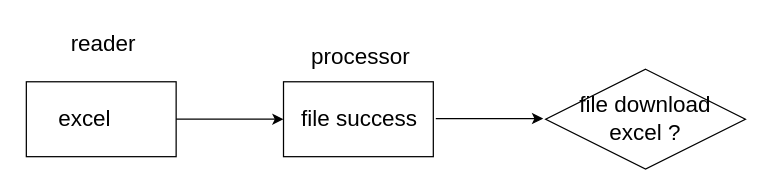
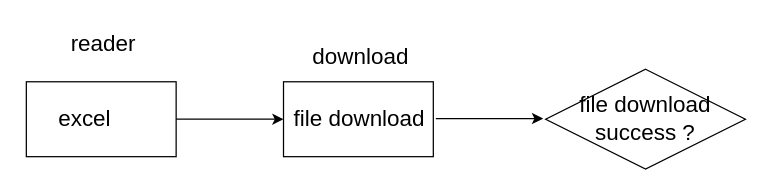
node "processor": label "processor" -> "download"
node "file success": label "file success" -> "file download"
node "file download excel ?": label "file download excel ?" -> "file download success ?"
